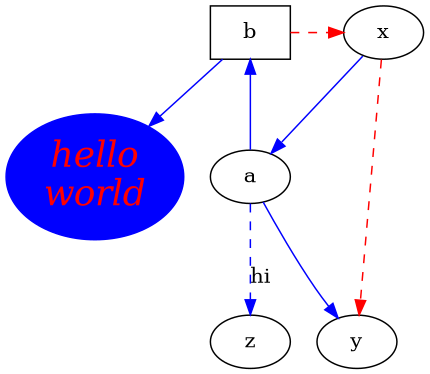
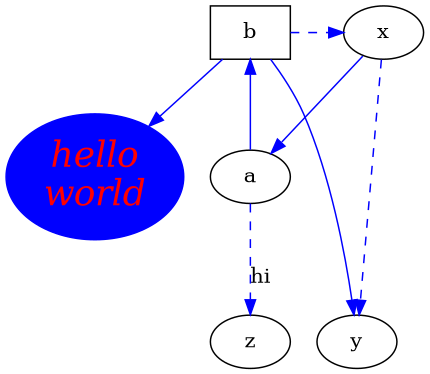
edge "b" -> "x": color red -> blue
edge "x" -> "y": color red -> blue
edge "a" -> "y": now "b" -> "y"
